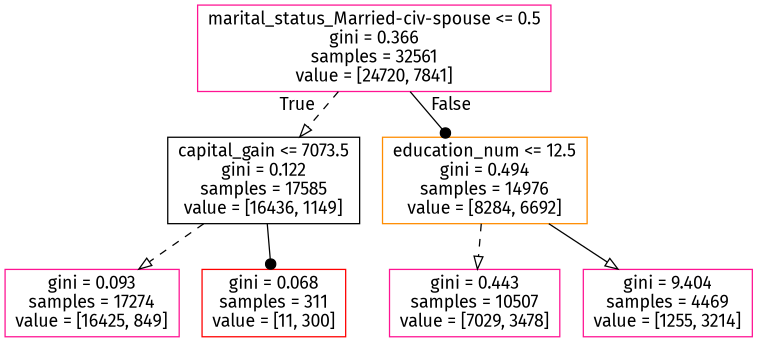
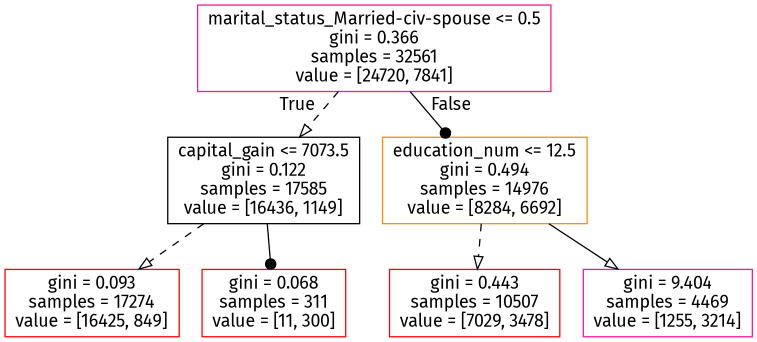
node "gini = 0.093 samples = 17274 value = [16425, 849]": color deeppink -> red
node "gini = 0.443 samples = 10507 value = [7029, 3478]": color deeppink -> red
